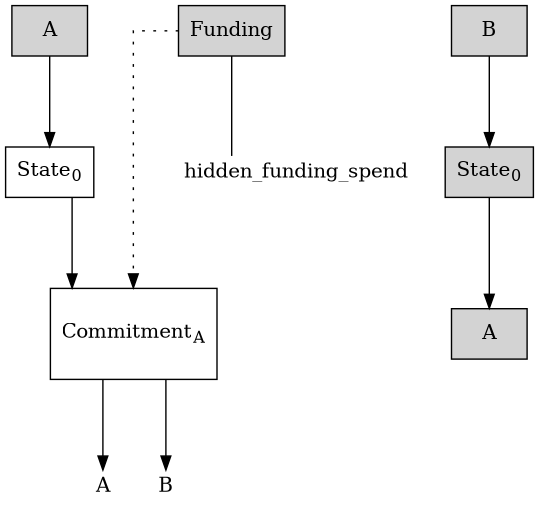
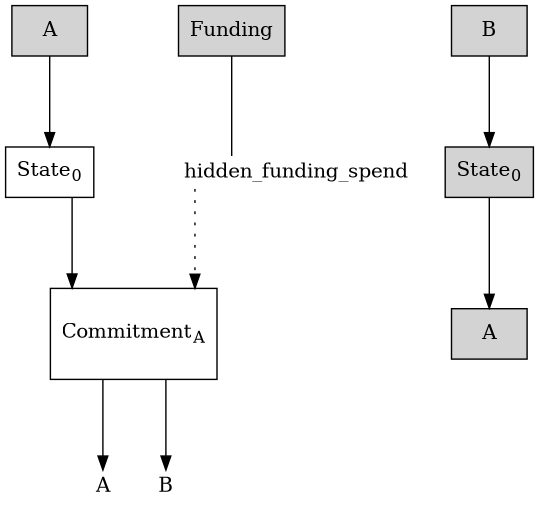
edge "Funding" -> "Commitment": now "hidden_funding_spend" -> "Commitment"
